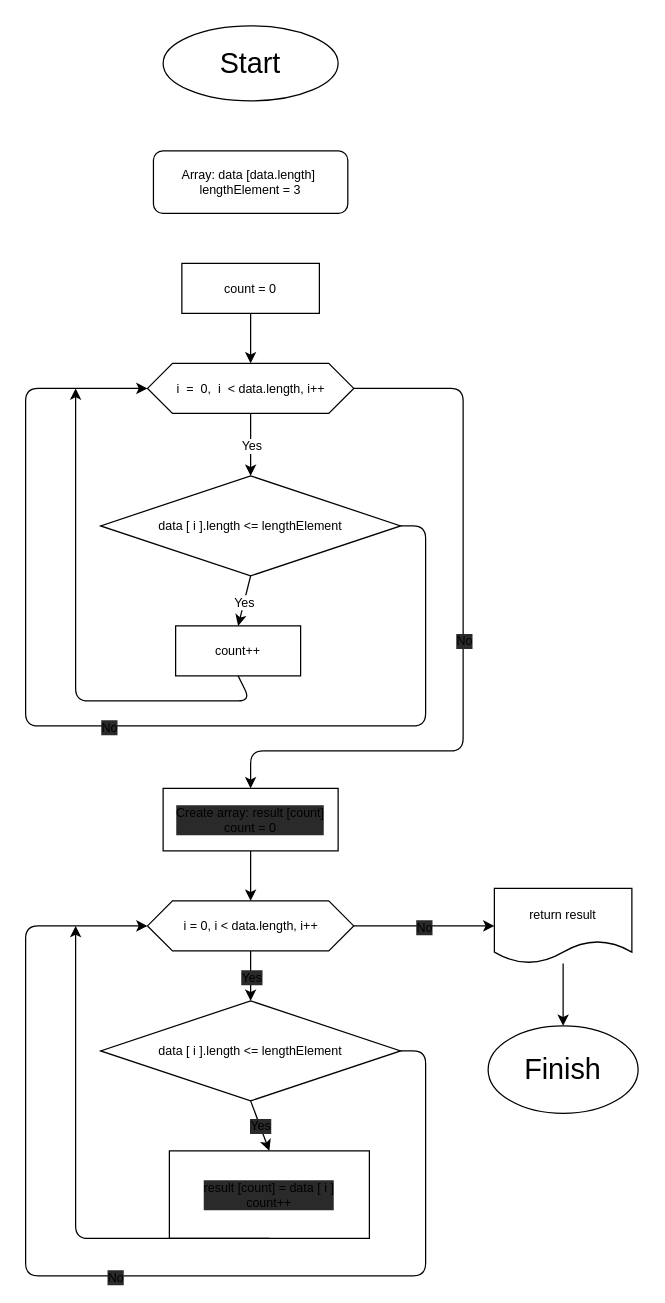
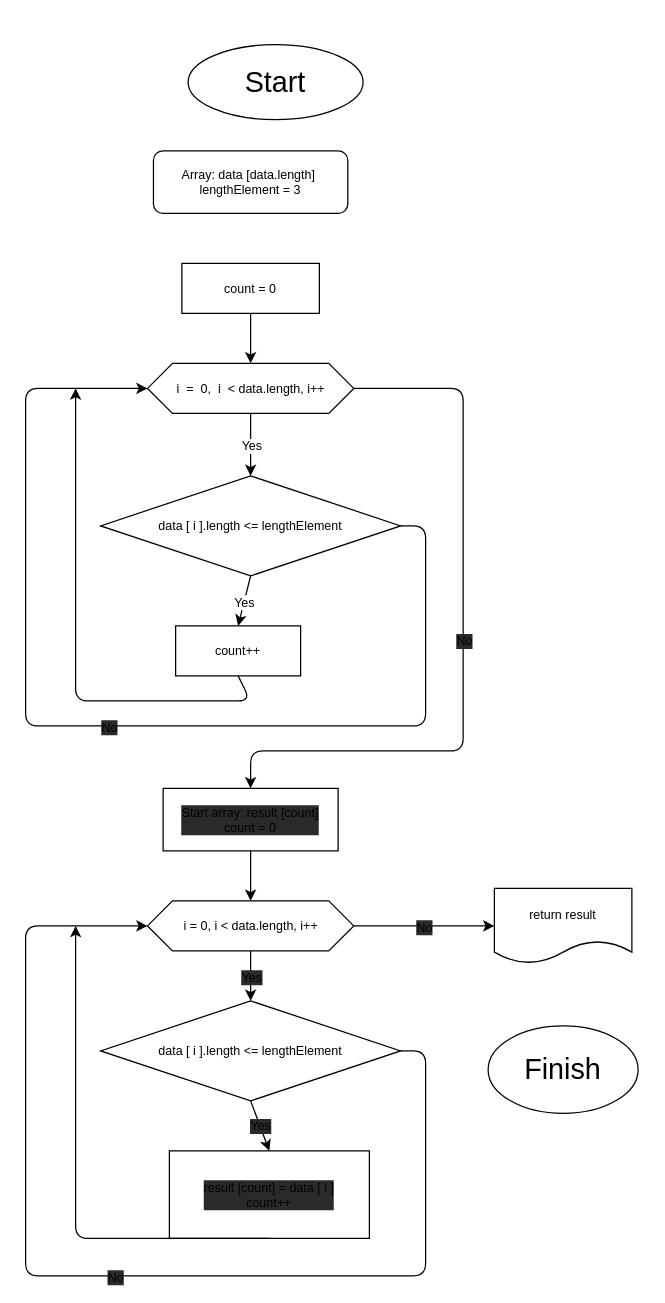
node "Start": moved (251, 63) -> (276, 82)
node "Create array: result [count] count = 0": label "Create array: result [count] count = 0" -> "Start array: result [count] count = 0"
edge "return result" -> "Finish": removed
